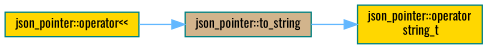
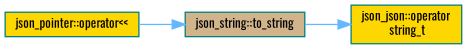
node "json_pointer::to_string": label "json_pointer::to_string" -> "json_string::to_string"
node "json_pointer::operator string_t": label "json_pointer::operator string_t" -> "json_json::operator string_t"
